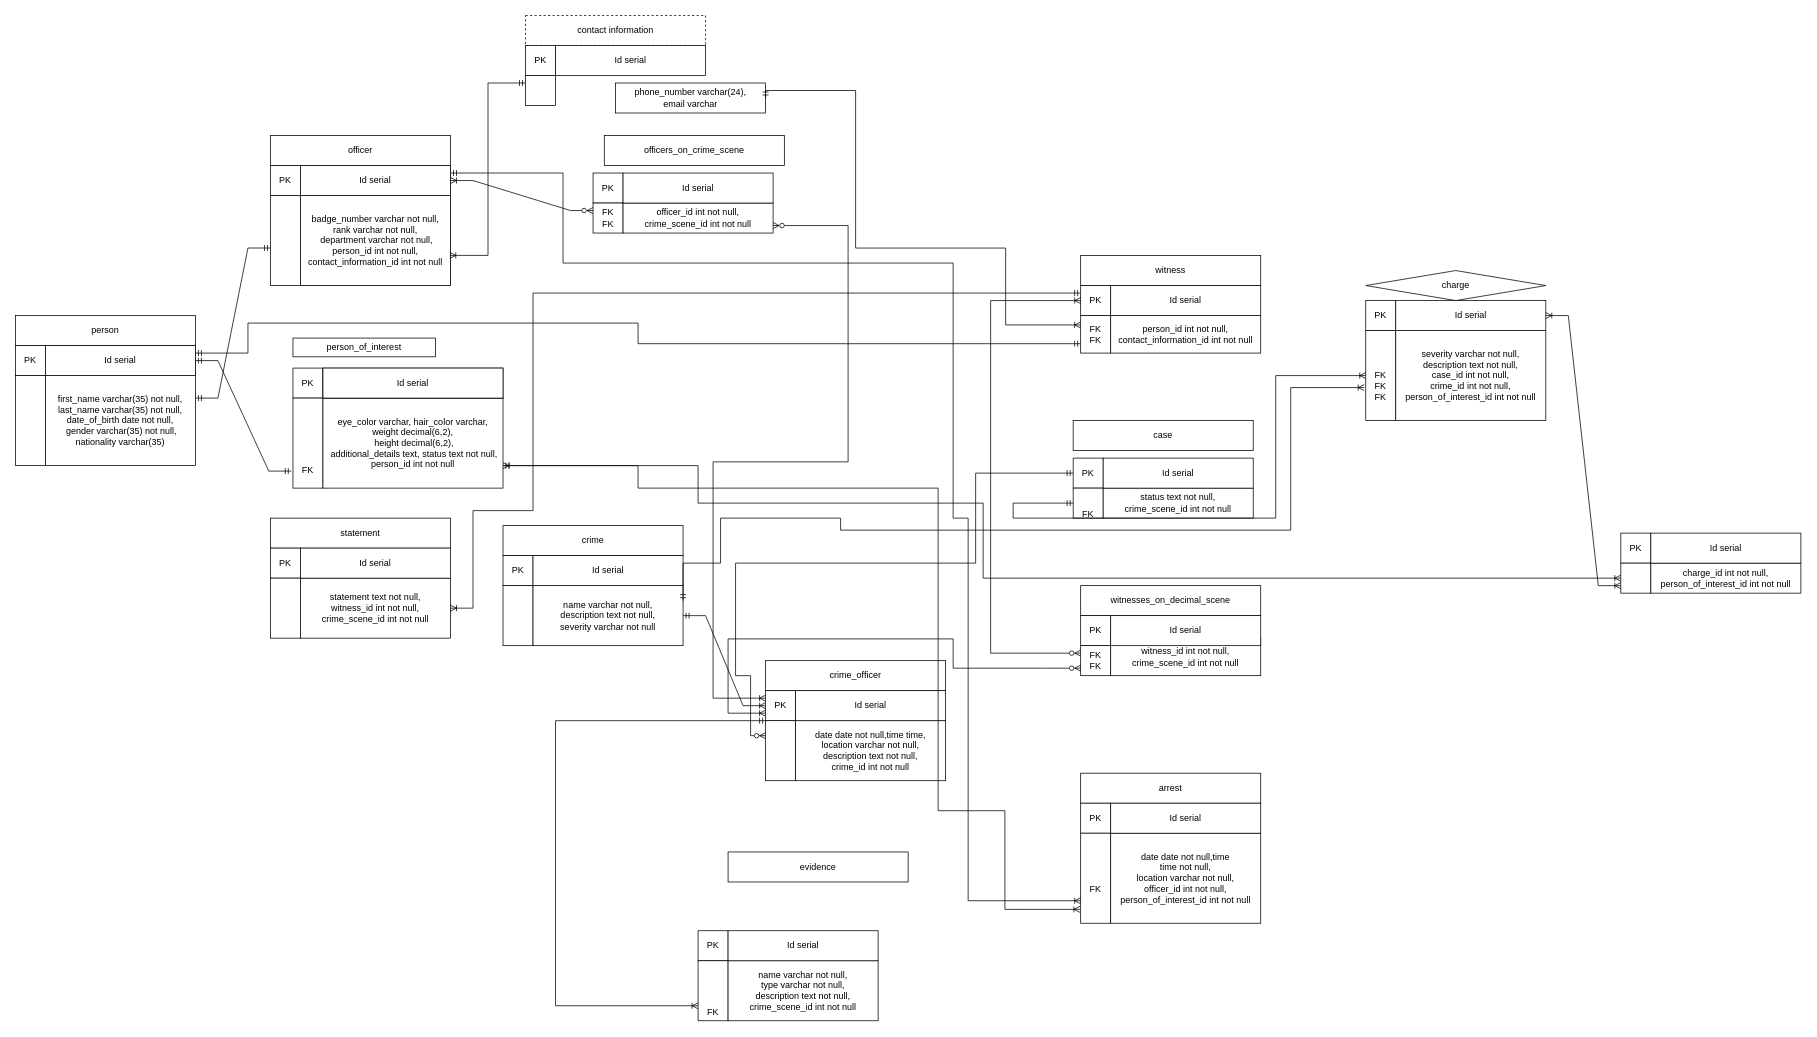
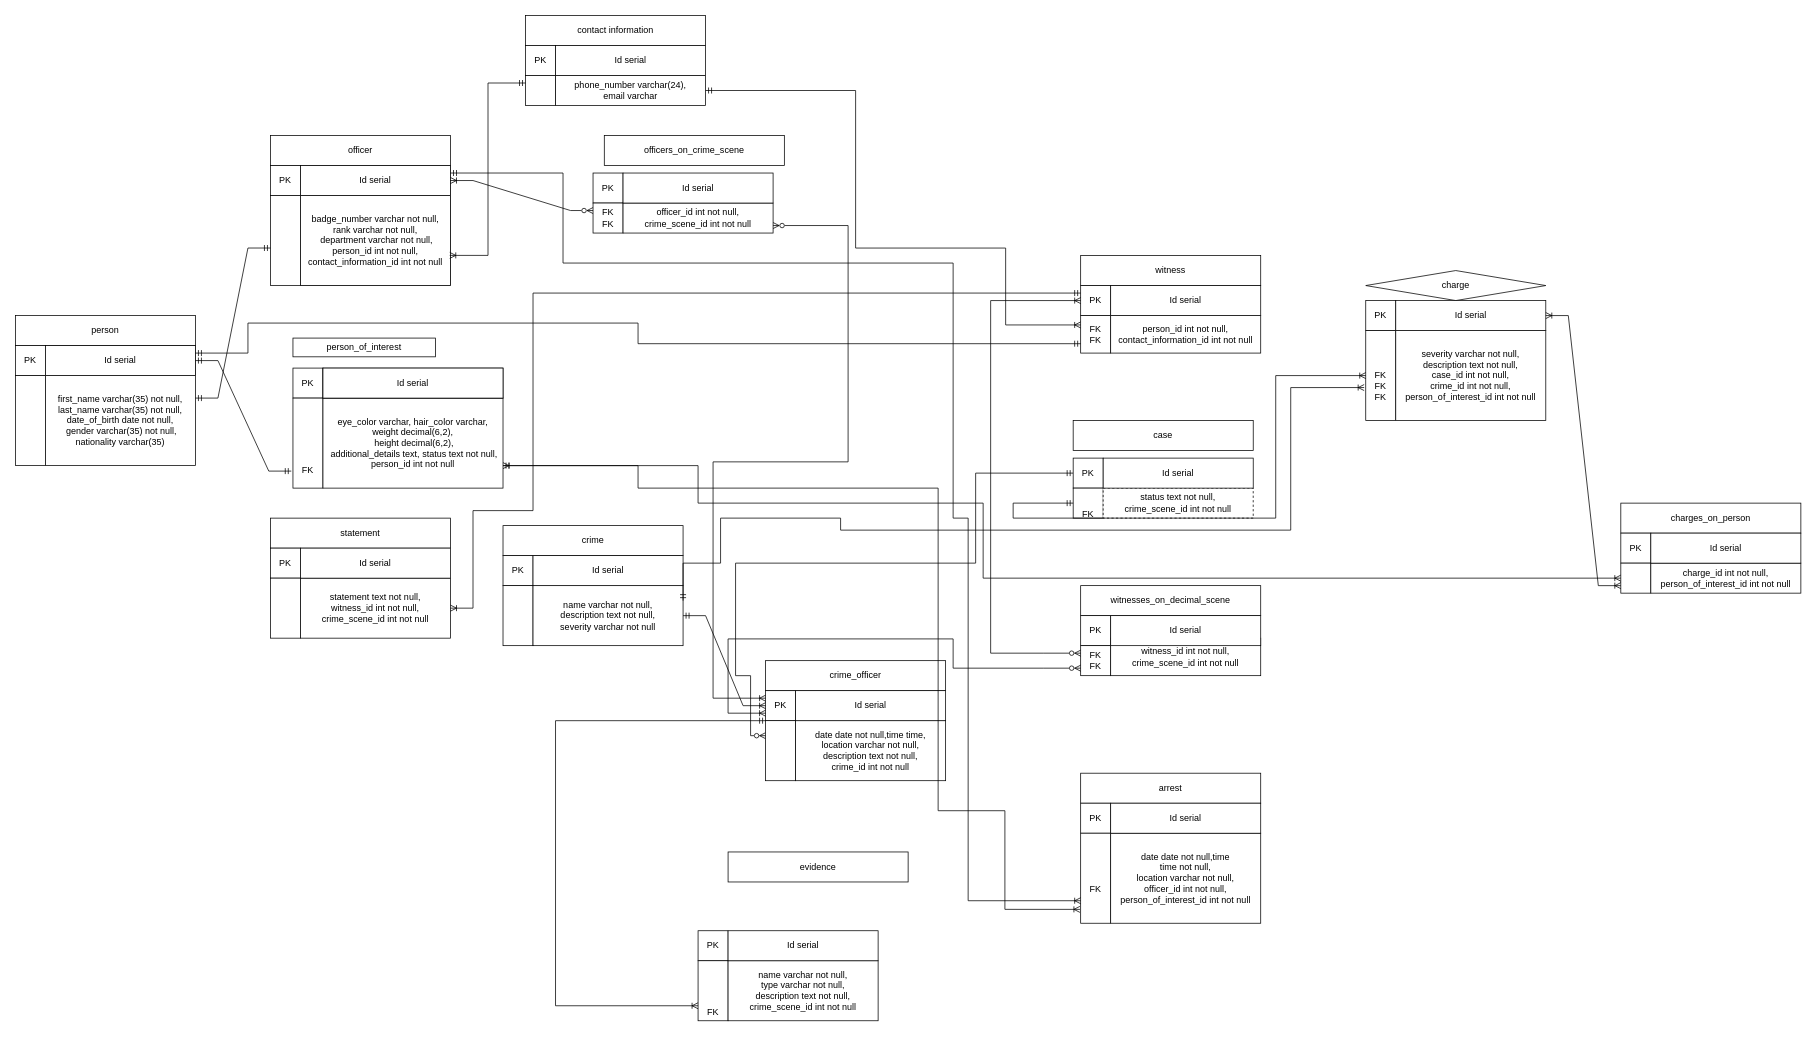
node "contact information": style dashed -> solid
node "phone_number varchar(24), email varchar": moved (690, 98) -> (630, 90)
node "status text not null, crime_scene_id int not null": style solid -> dashed
node "charges_on_person": added
